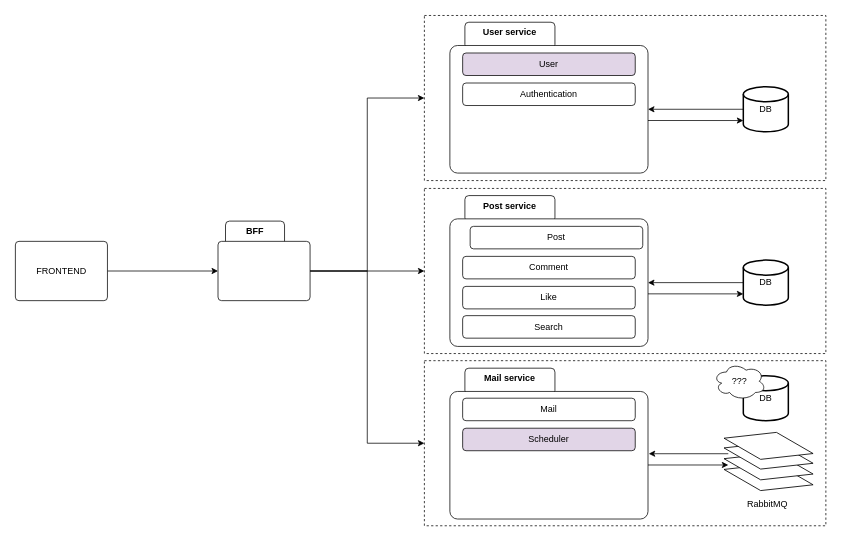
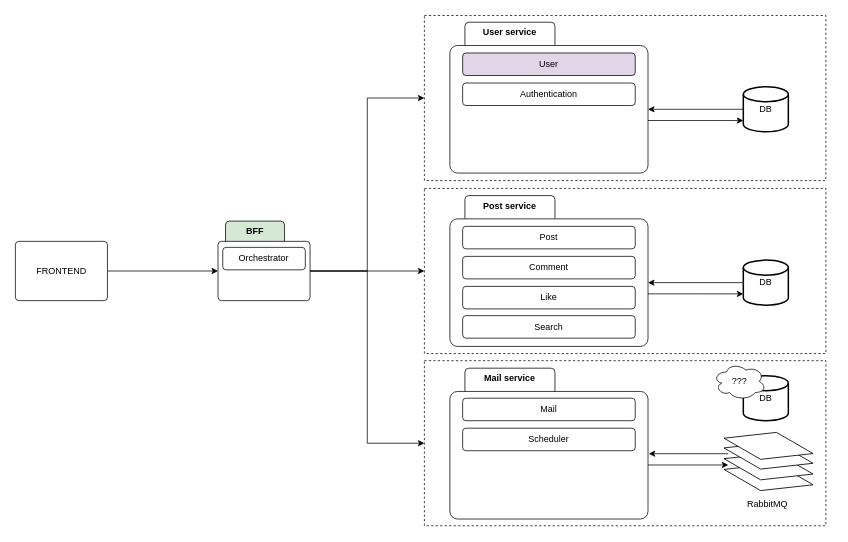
node "BFF": fillcolor #ffffff -> #d5e8d4
node "Post": moved (556, 237) -> (549, 237)
node "Orchestrator": added
node "Scheduler": fillcolor #e1d5e7 -> #ffffff
